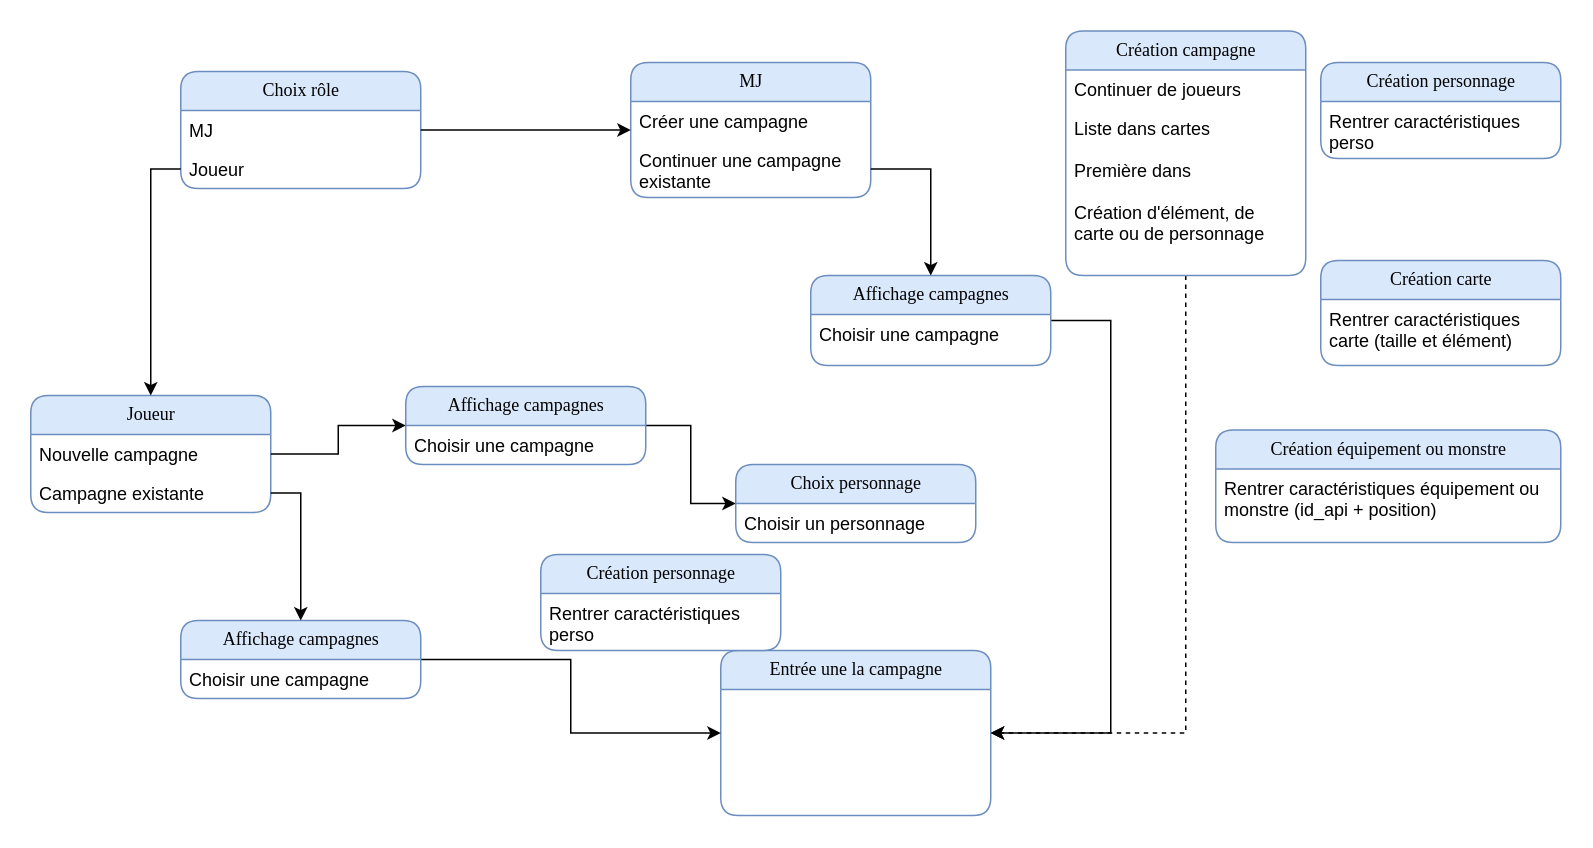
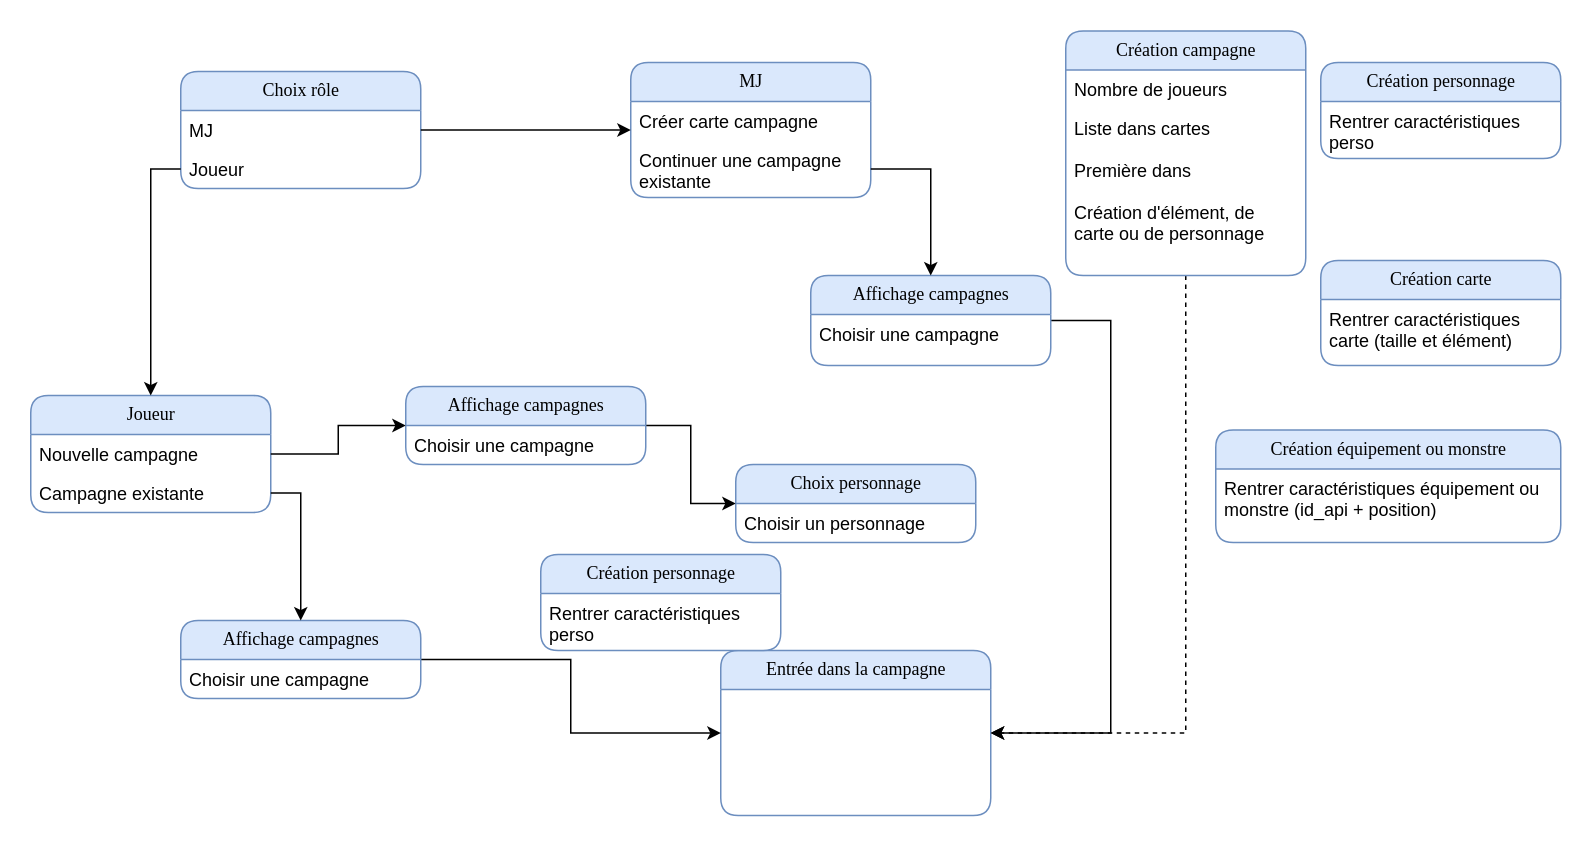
node "Continuer de joueurs": label "Continuer de joueurs" -> "Nombre de joueurs"
node "Créer une campagne": label "Créer une campagne" -> "Créer carte campagne"
node "Entrée une la campagne": label "Entrée une la campagne" -> "Entrée dans la campagne"
